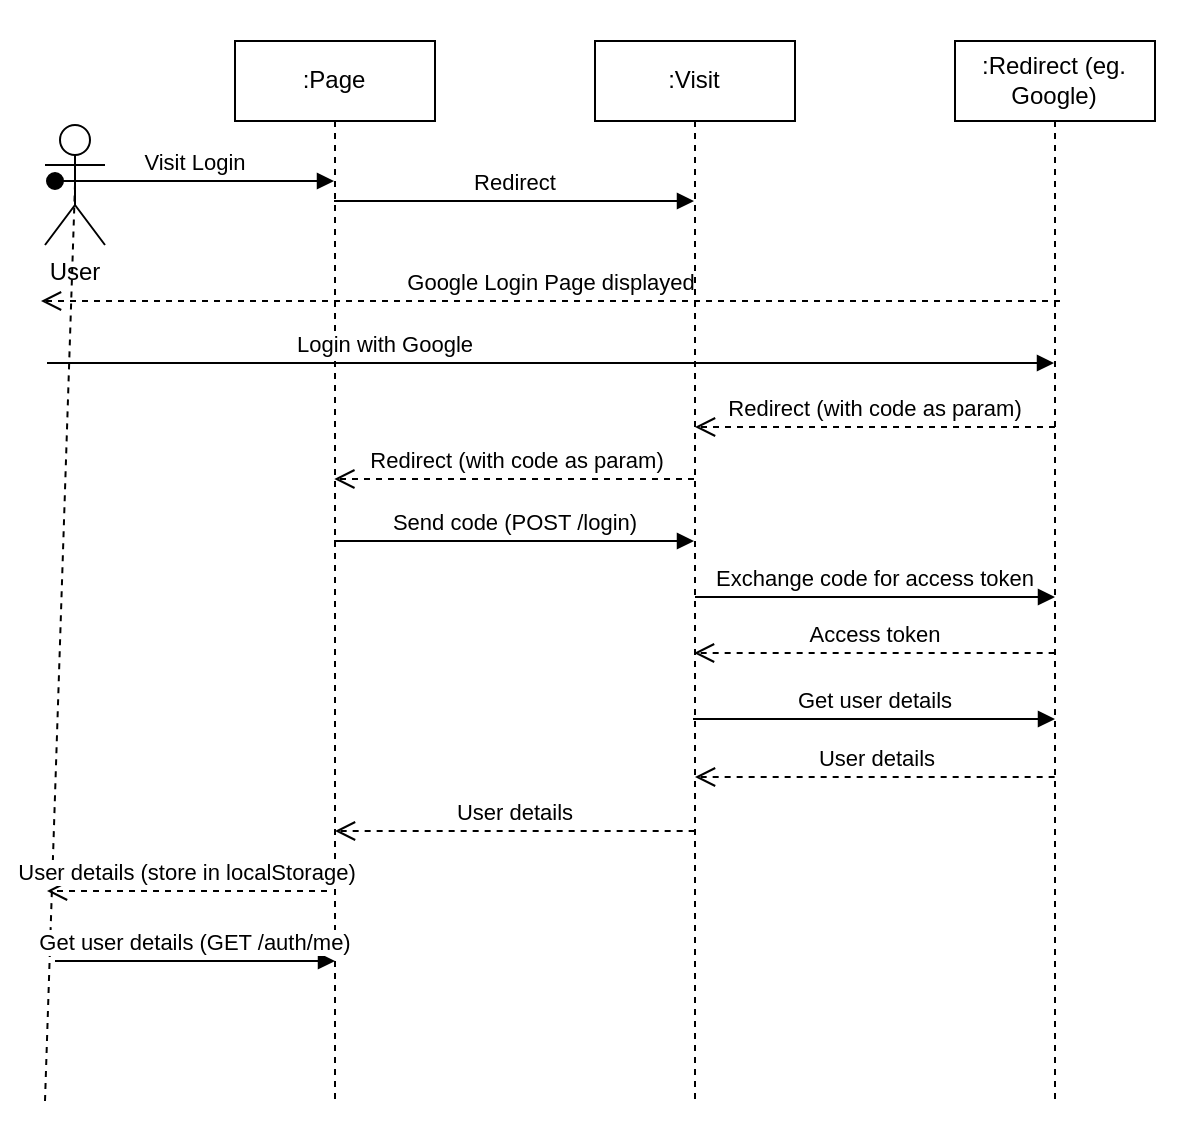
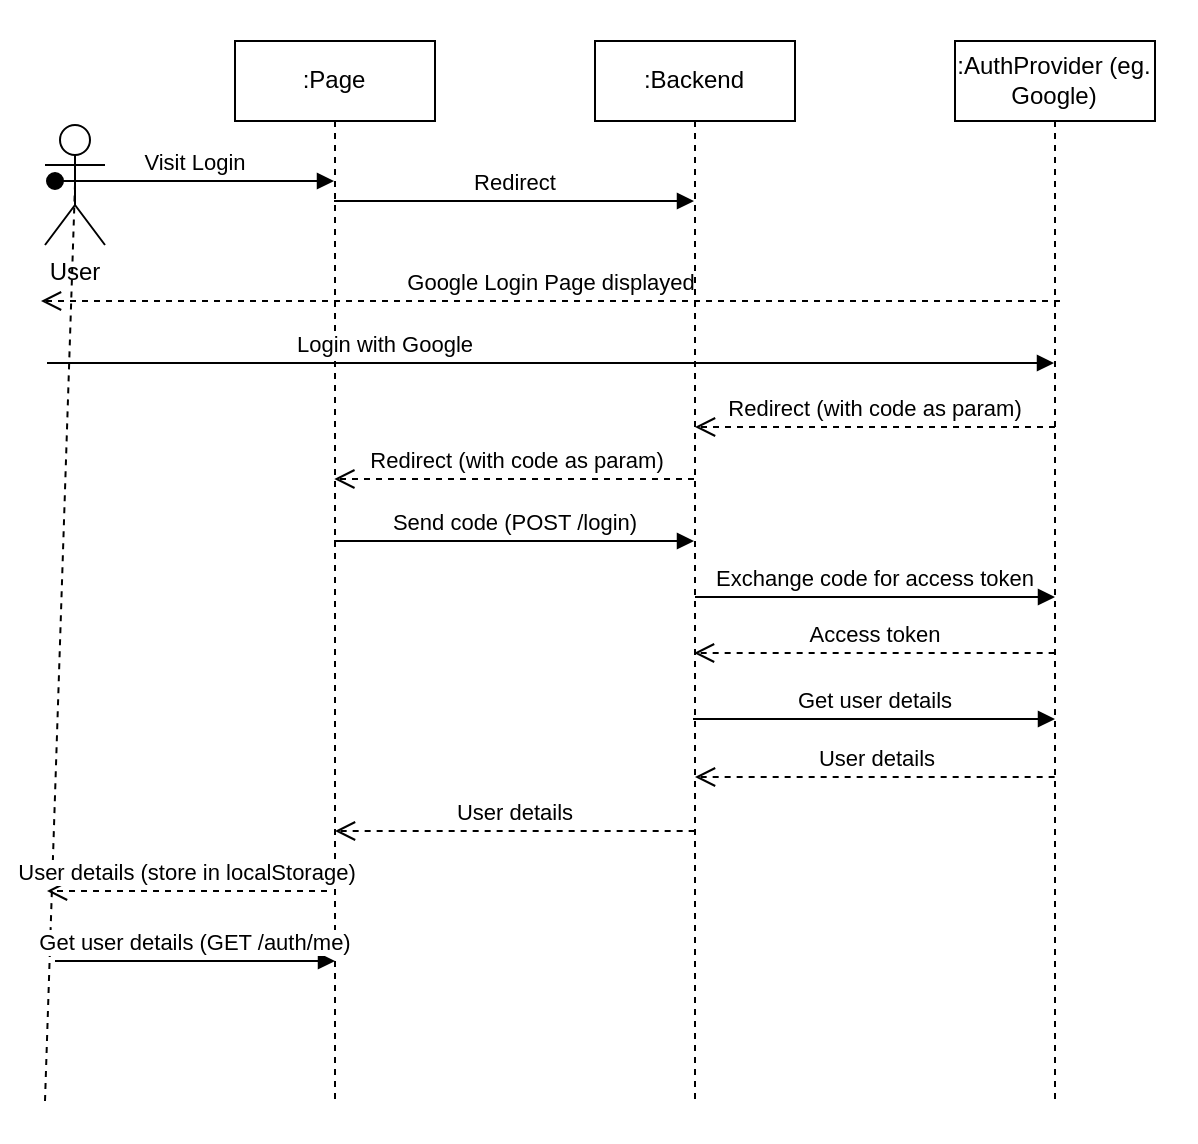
node ":Visit": label ":Visit" -> ":Backend"
node ":Redirect (eg. Google)": label ":Redirect (eg. Google)" -> ":AuthProvider (eg. Google)"
